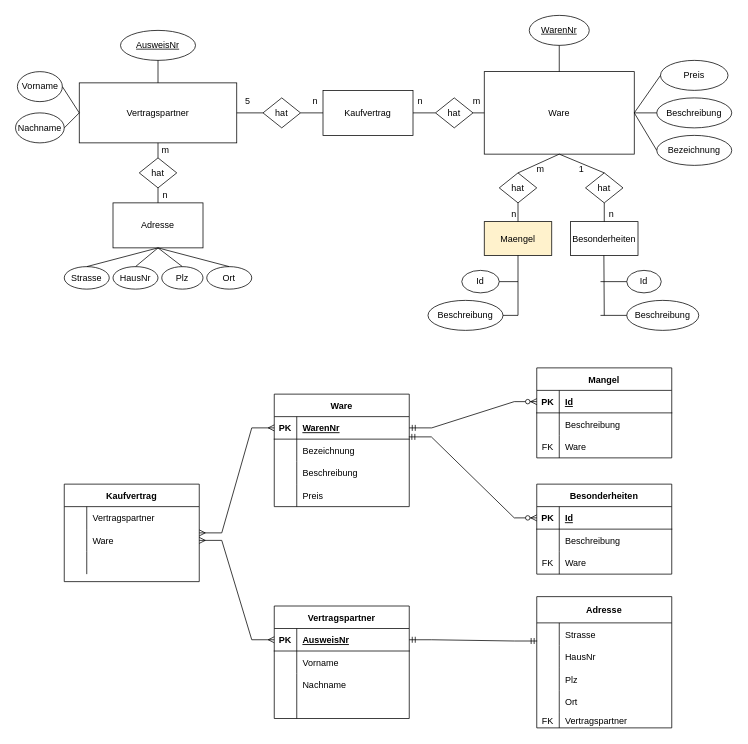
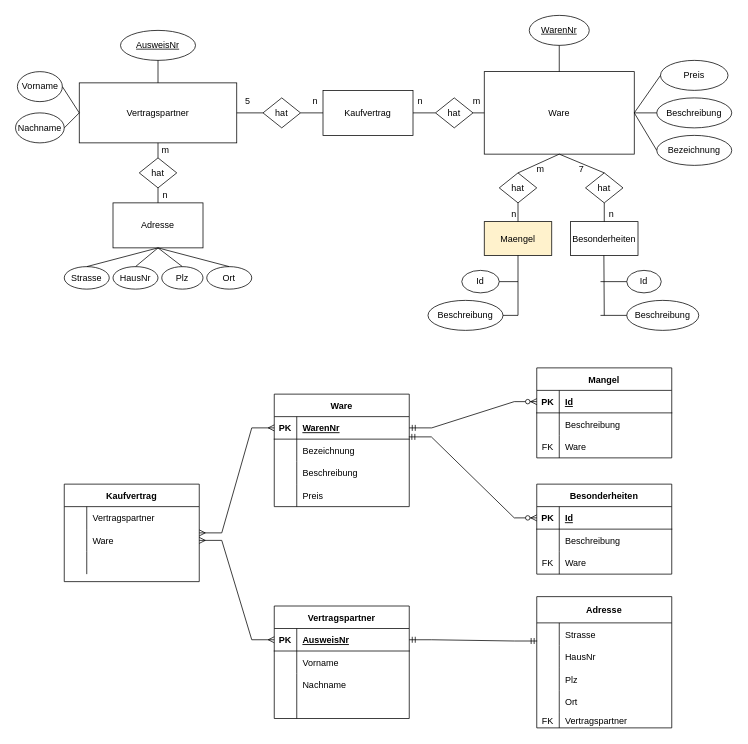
node "1": label "1" -> "7"
